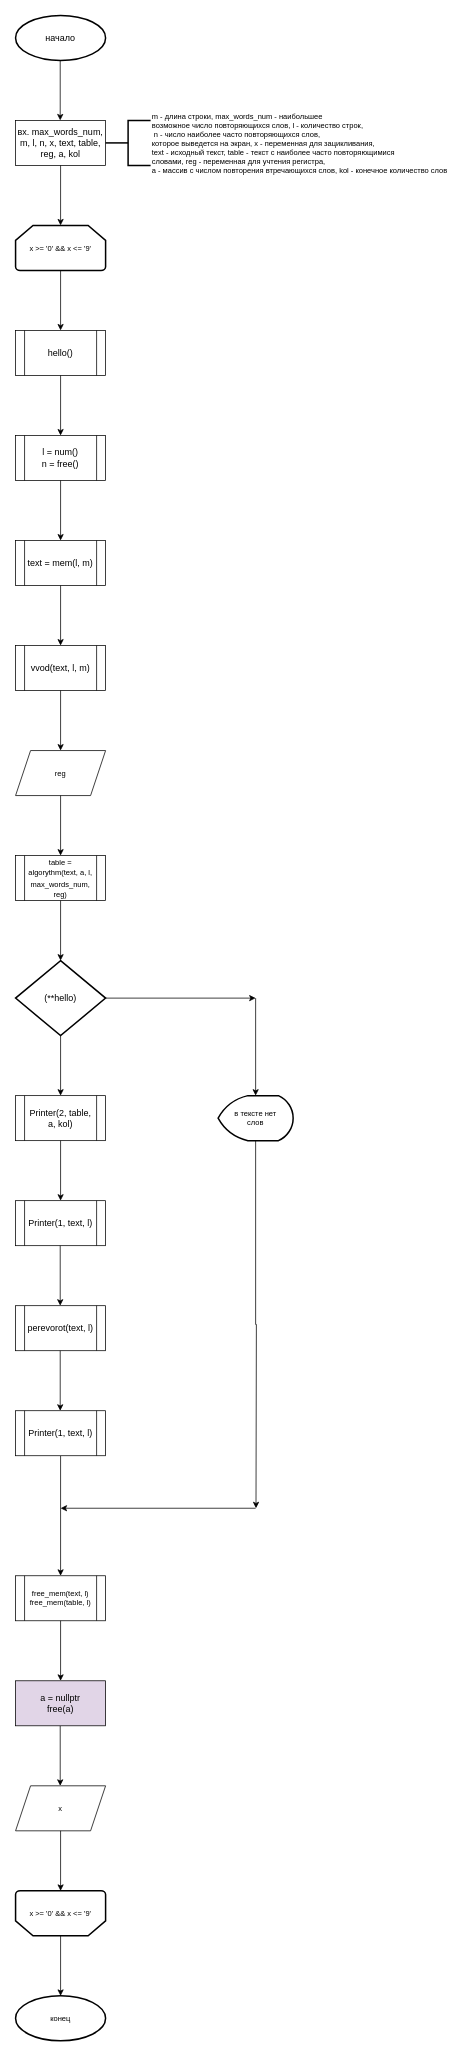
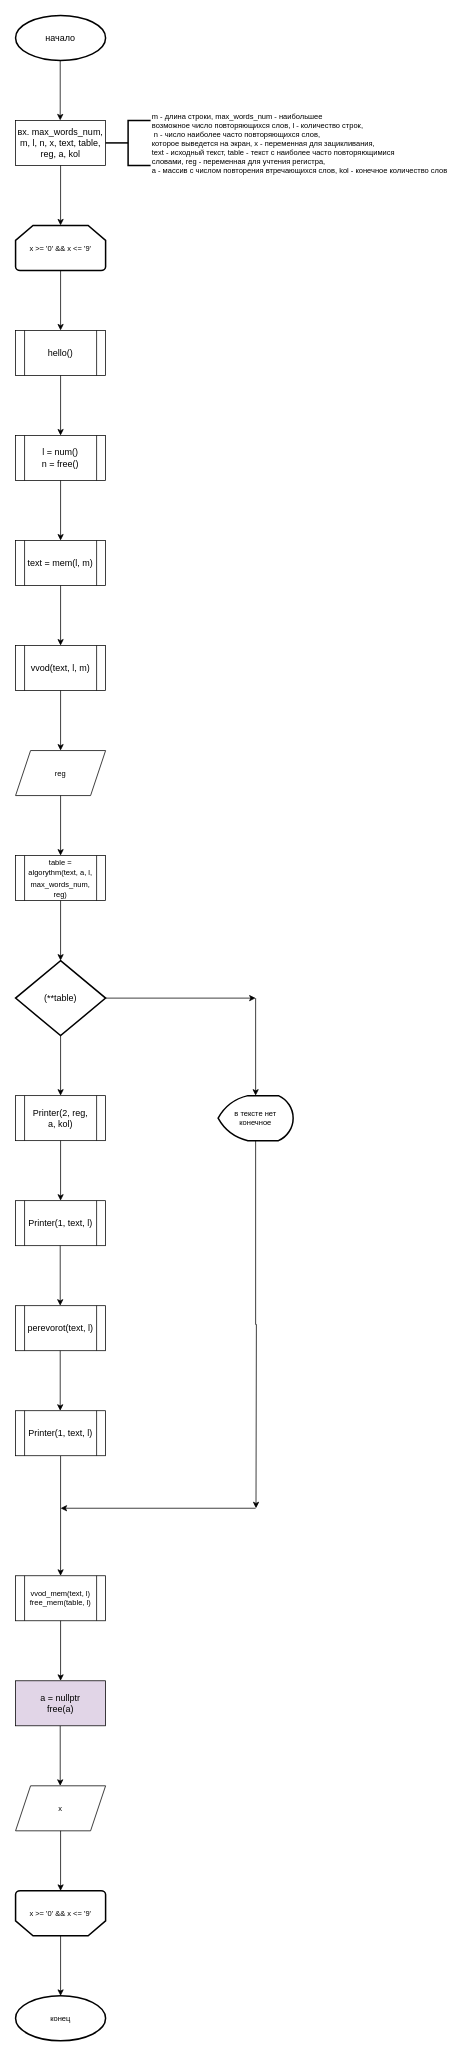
node "(**hello)": label "(**hello)" -> "(**table)"
node "Printer(2, table, a, kol)": label "Printer(2, table, a, kol)" -> "Printer(2, reg, a, kol)"
node "в тексте нет слов": label "в тексте нет слов" -> "в тексте нет конечное"
node "free_mem(text, l) free_mem(table, l)": label "free_mem(text, l) free_mem(table, l)" -> "vvod_mem(text, l) free_mem(table, l)"
